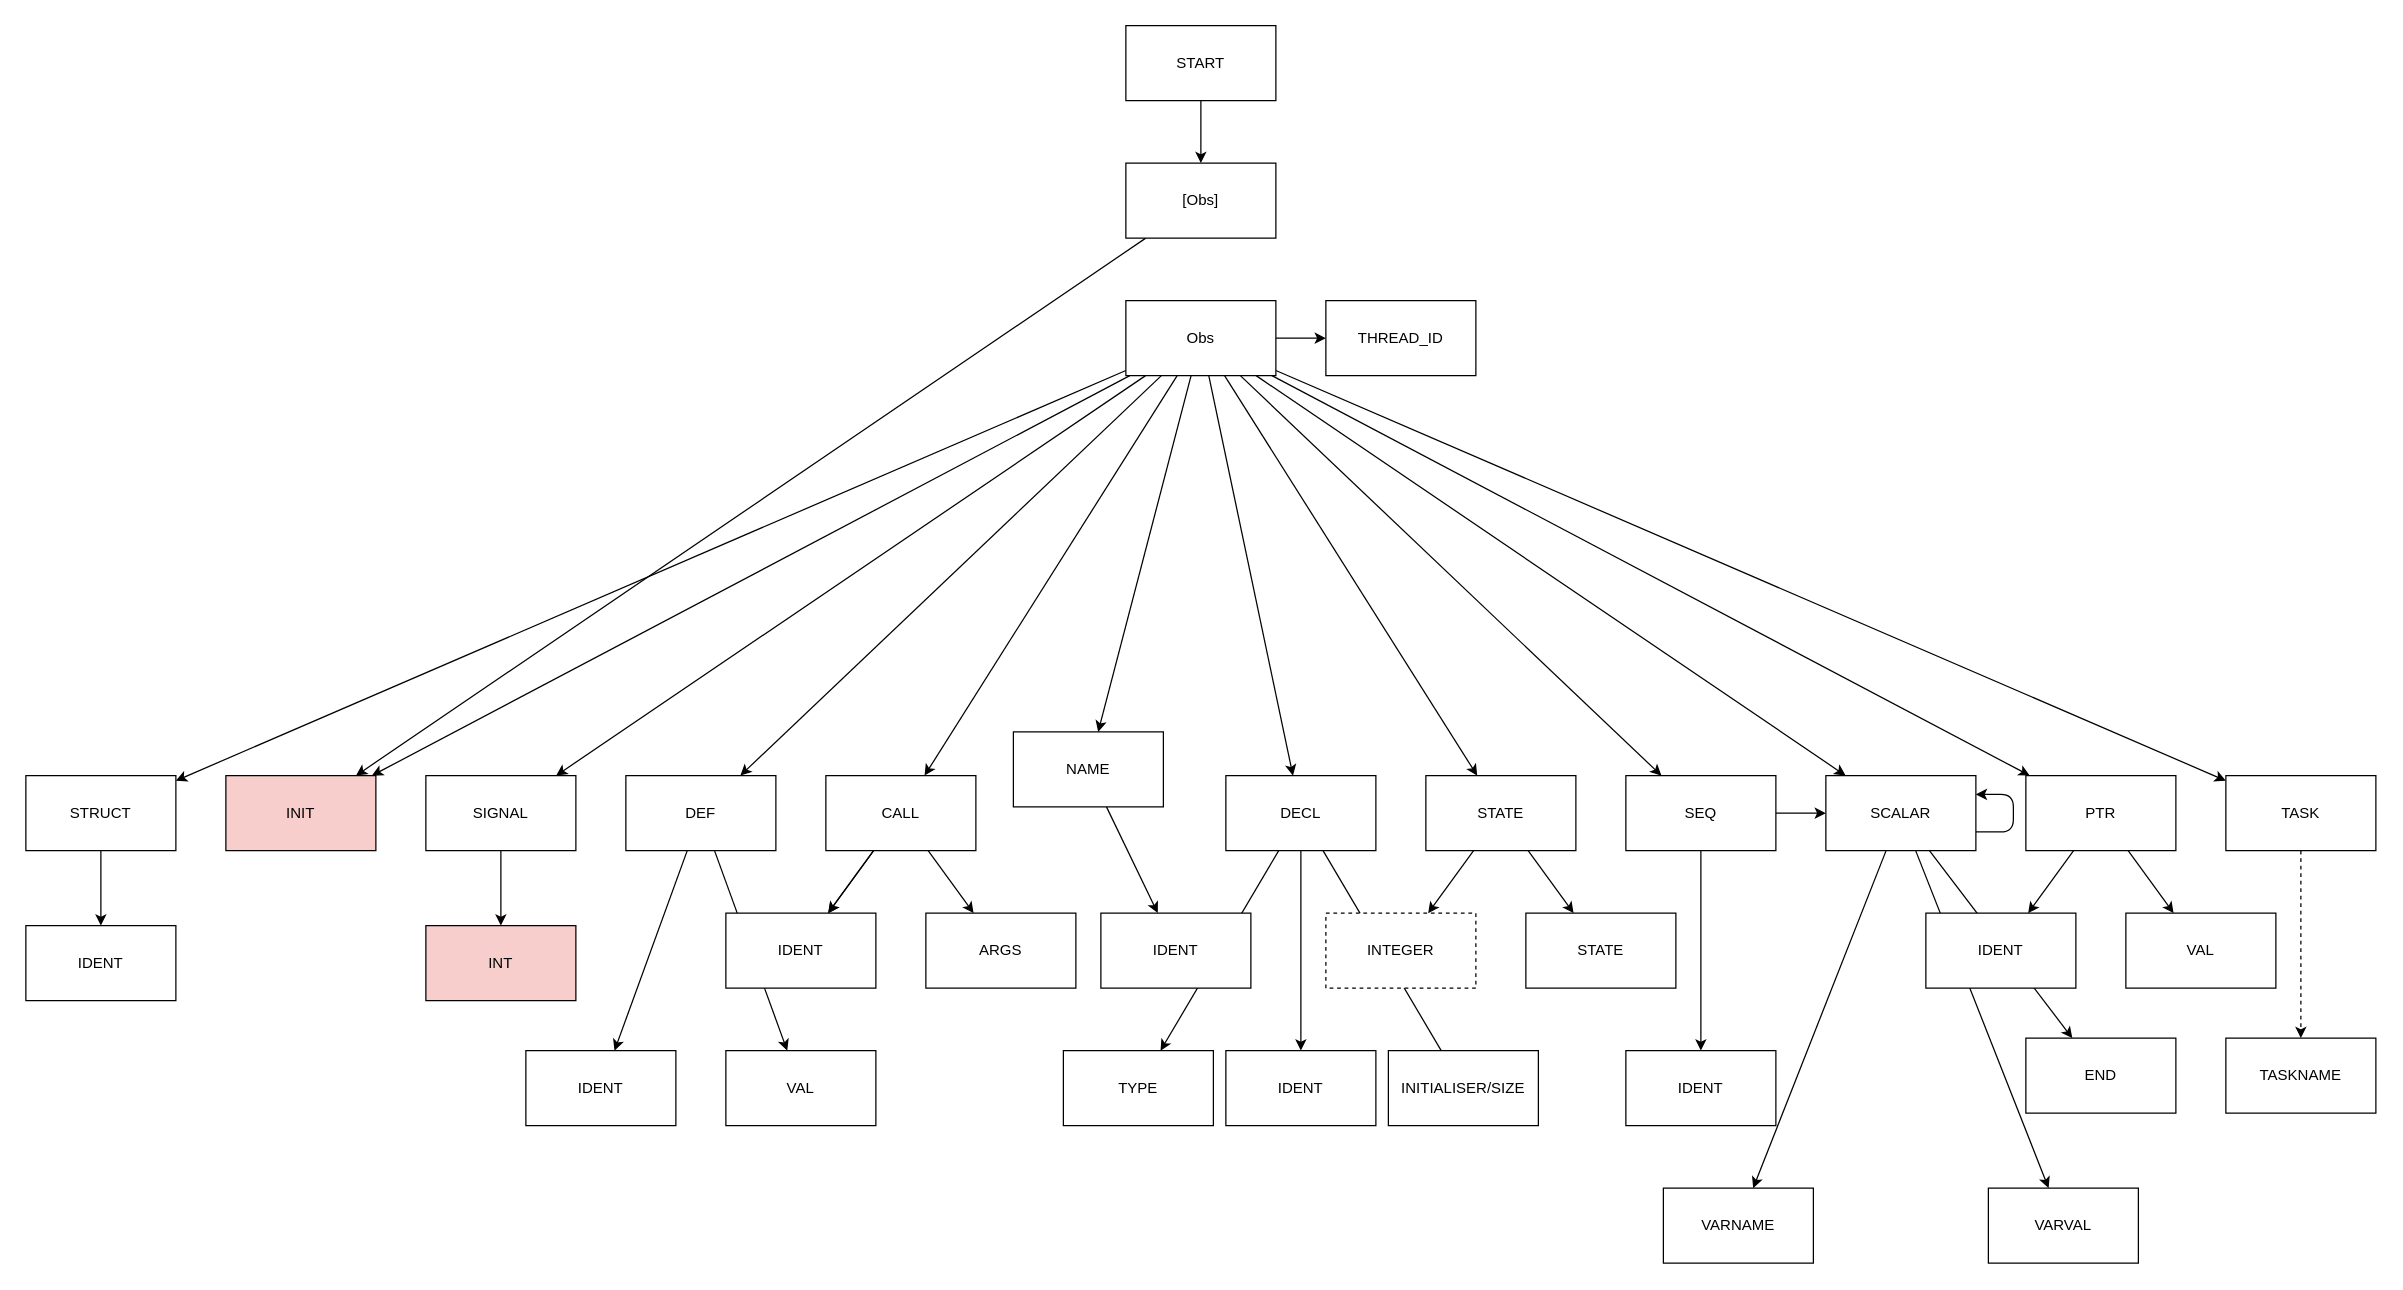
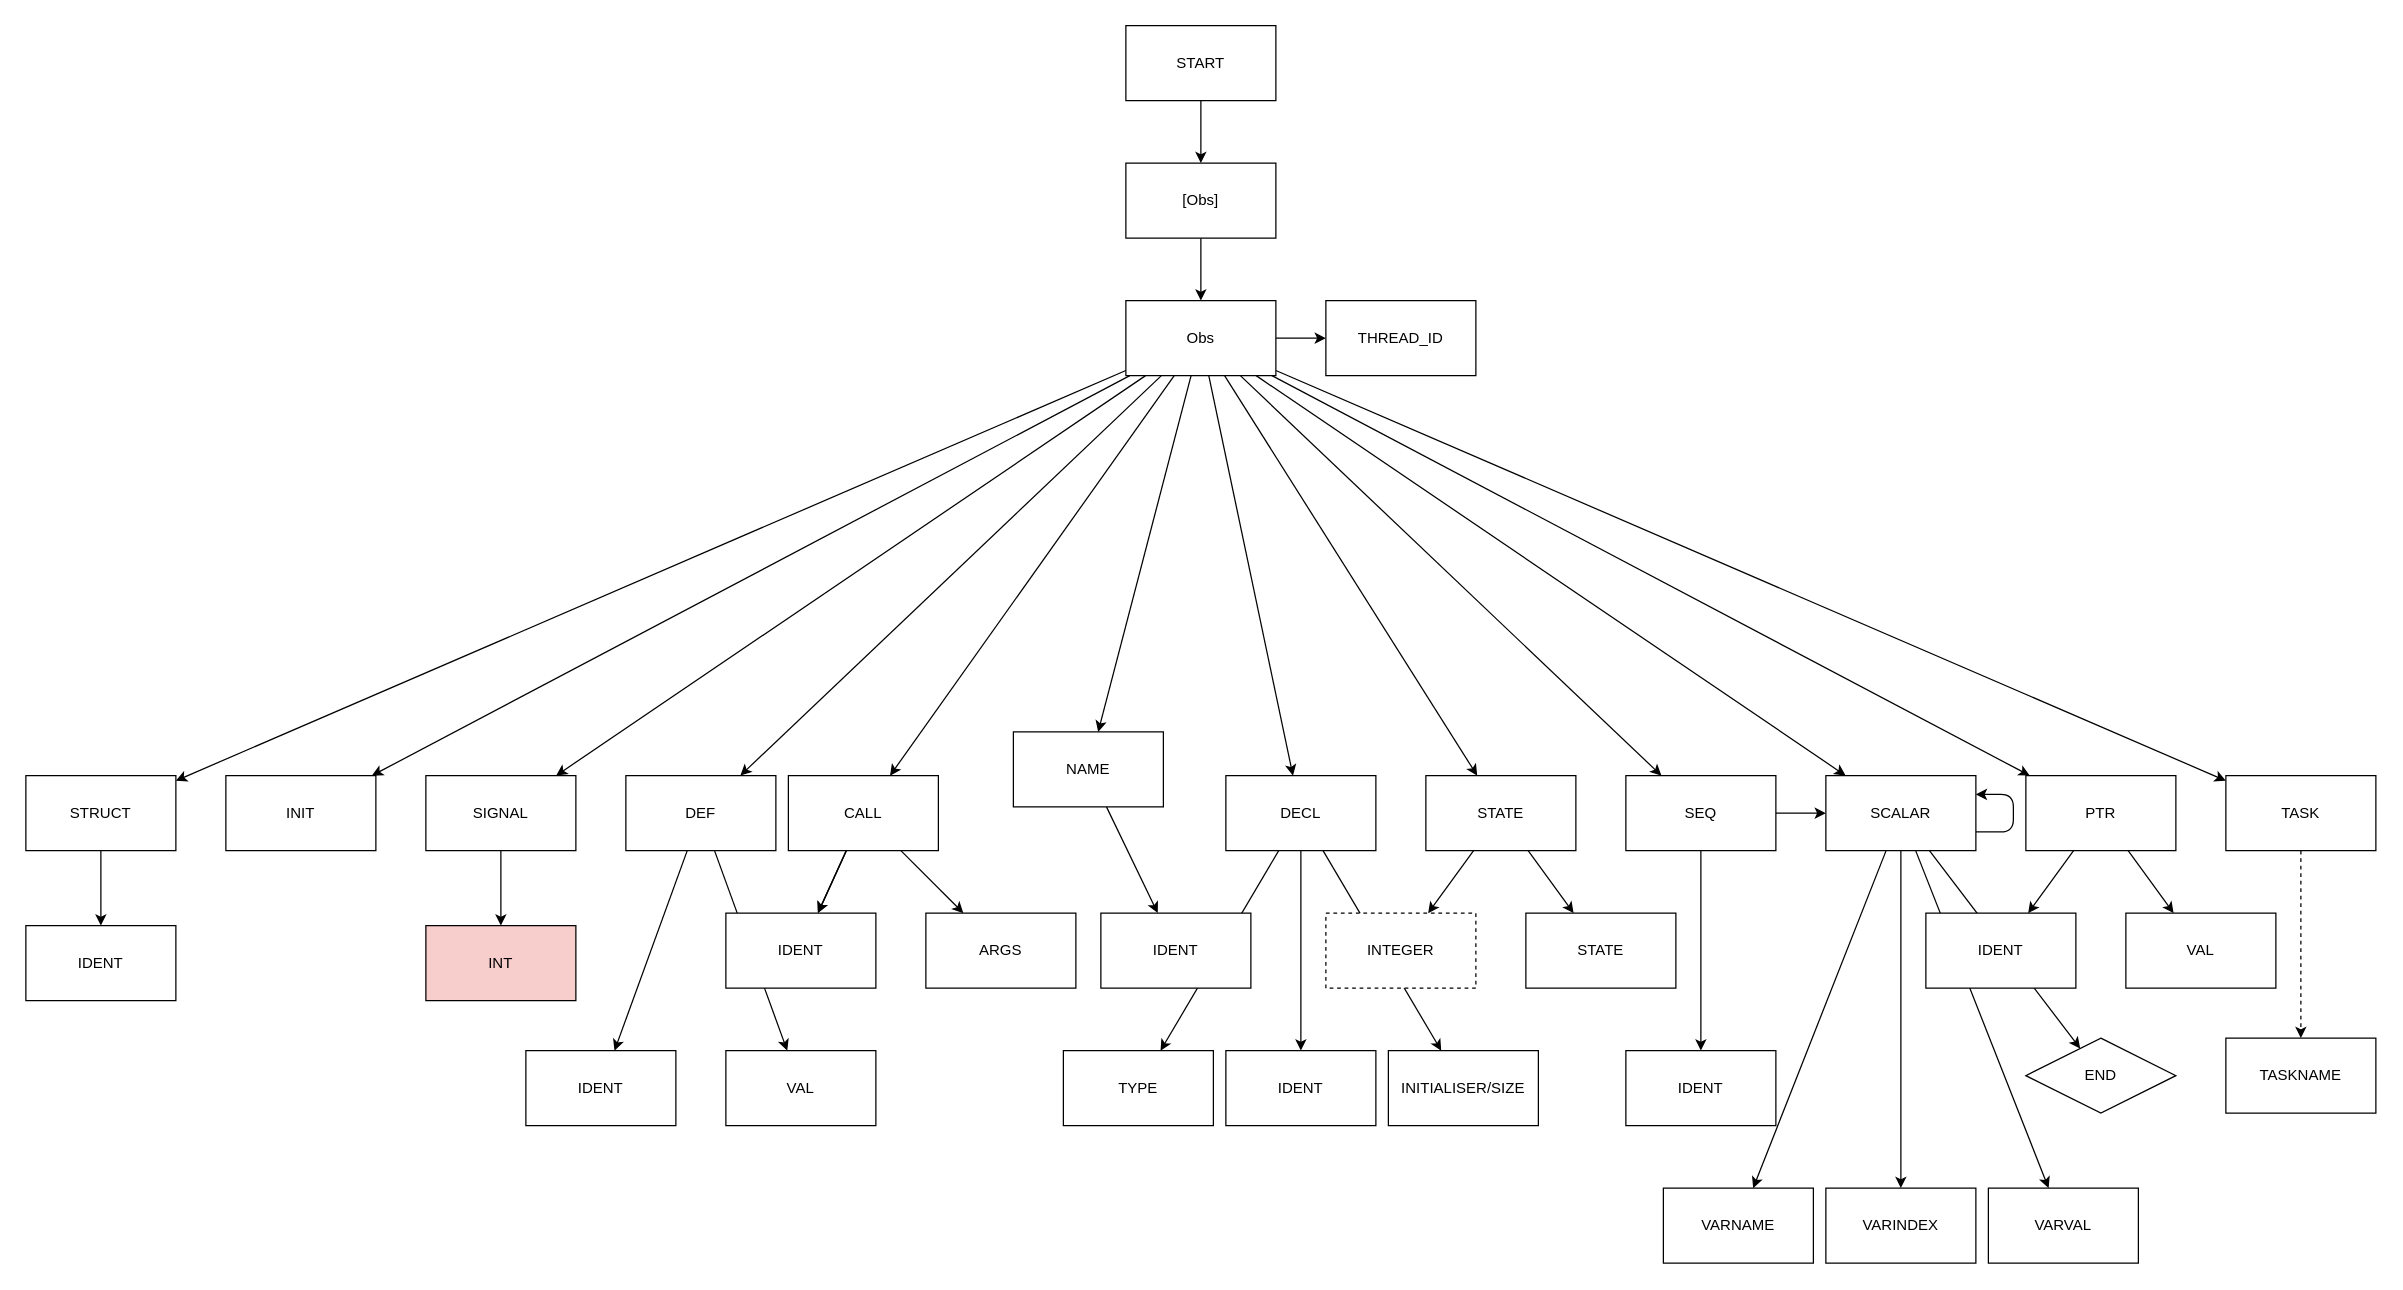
edge "[Obs]" -> "INIT": now "[Obs]" -> "Obs"
node "INIT": fillcolor #f8cecc -> #ffffff
node "CALL": moved (901, 813) -> (863, 813)
edge "SCALAR" -> "VARINDEX": added
edge "DECL" -- "INITIALISER/SIZE": arrowhead none -> classic
node "END": shape rectangle -> diamond
node "VARINDEX": added
